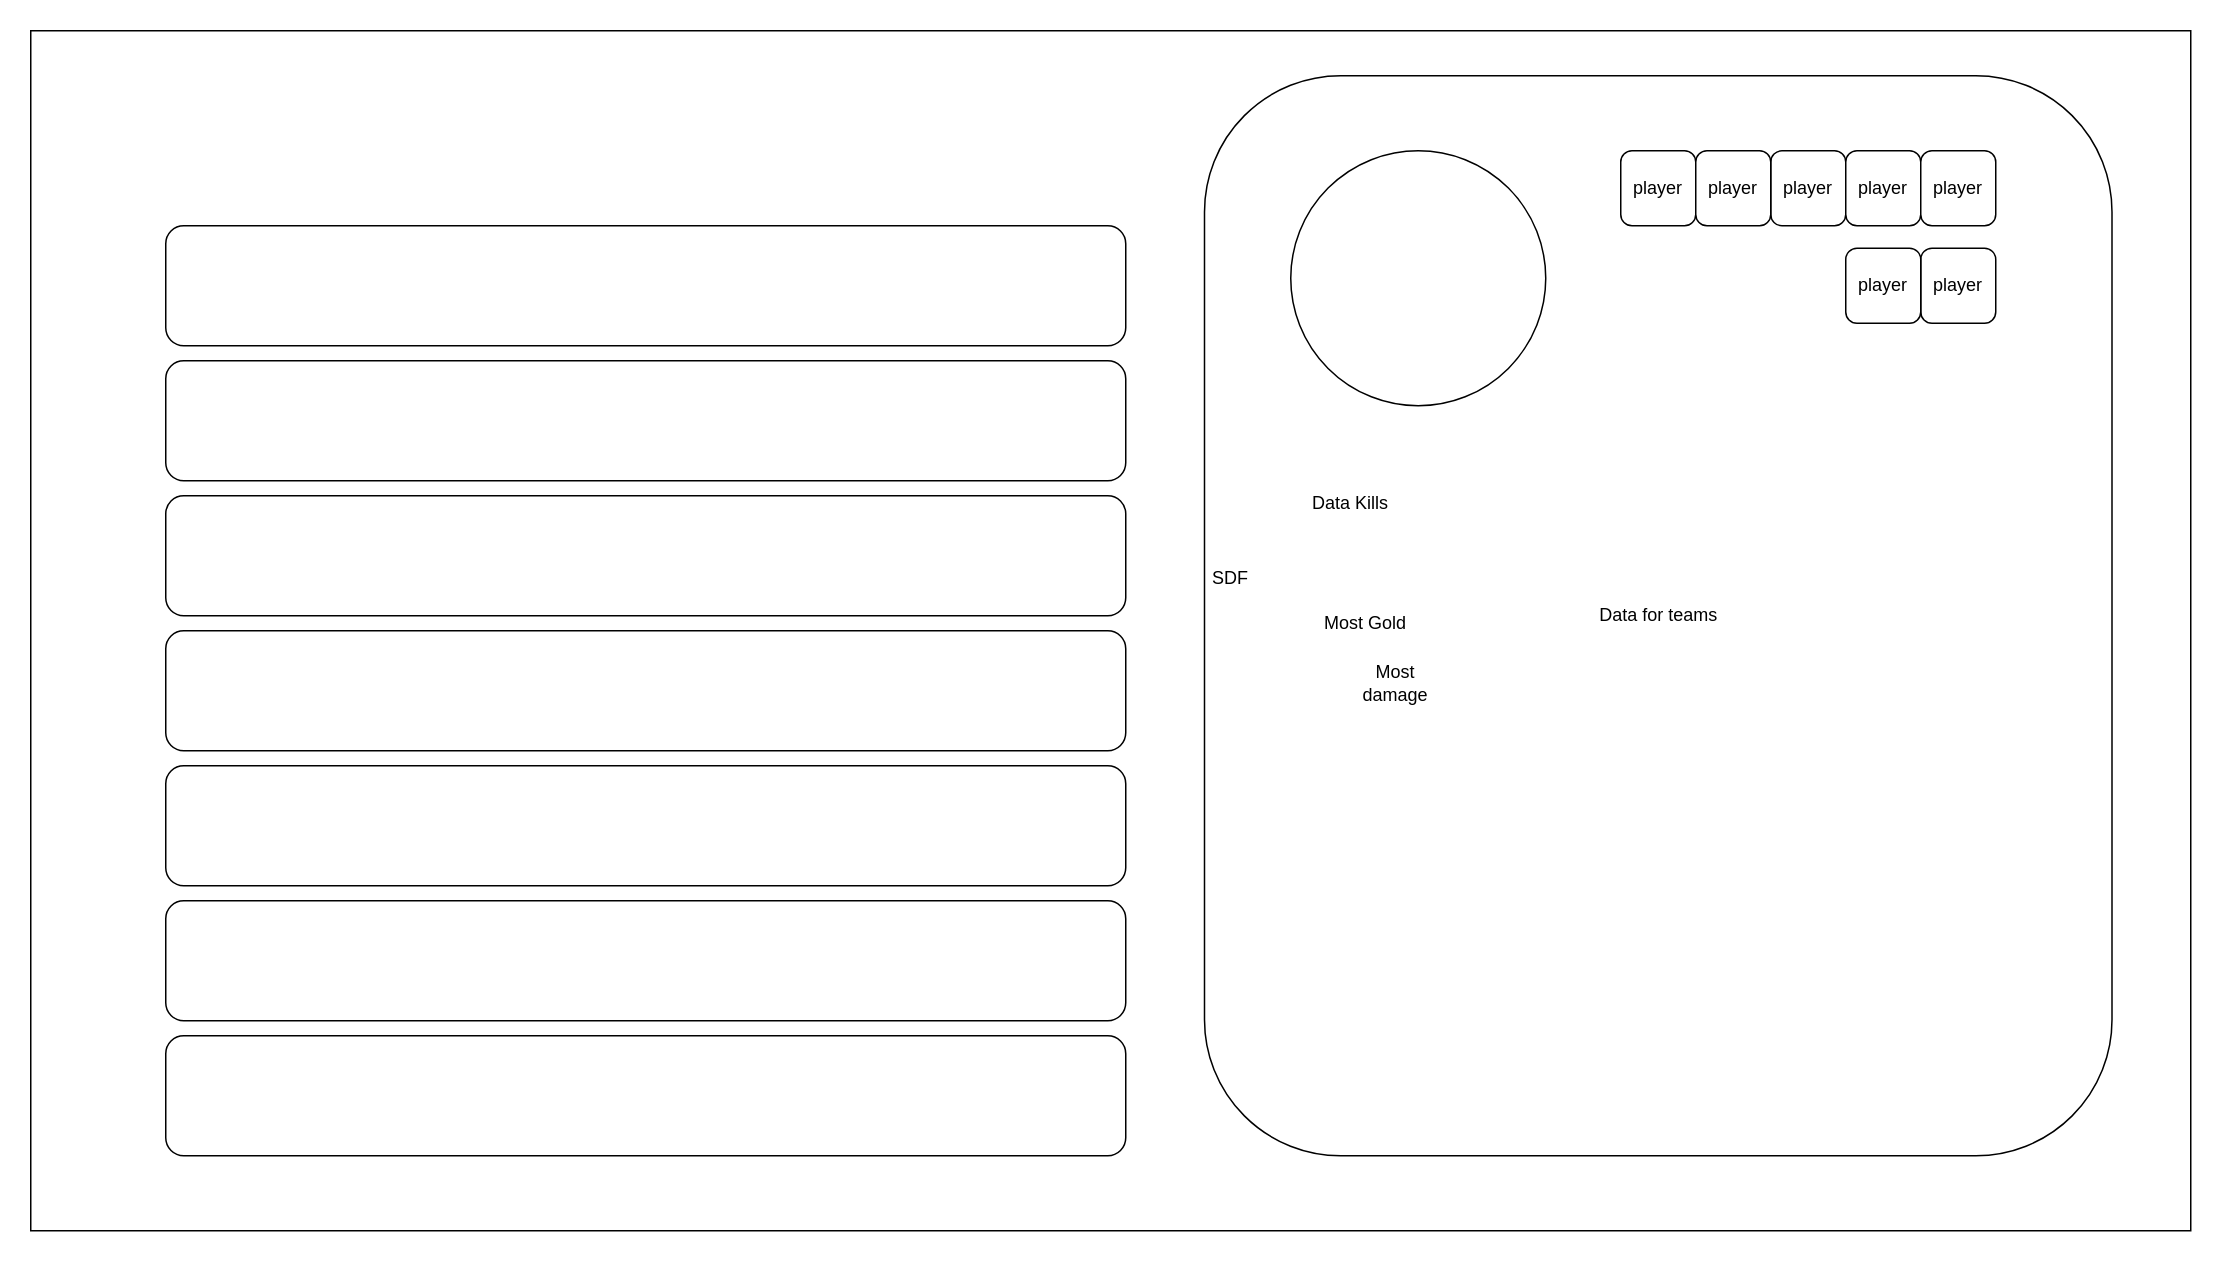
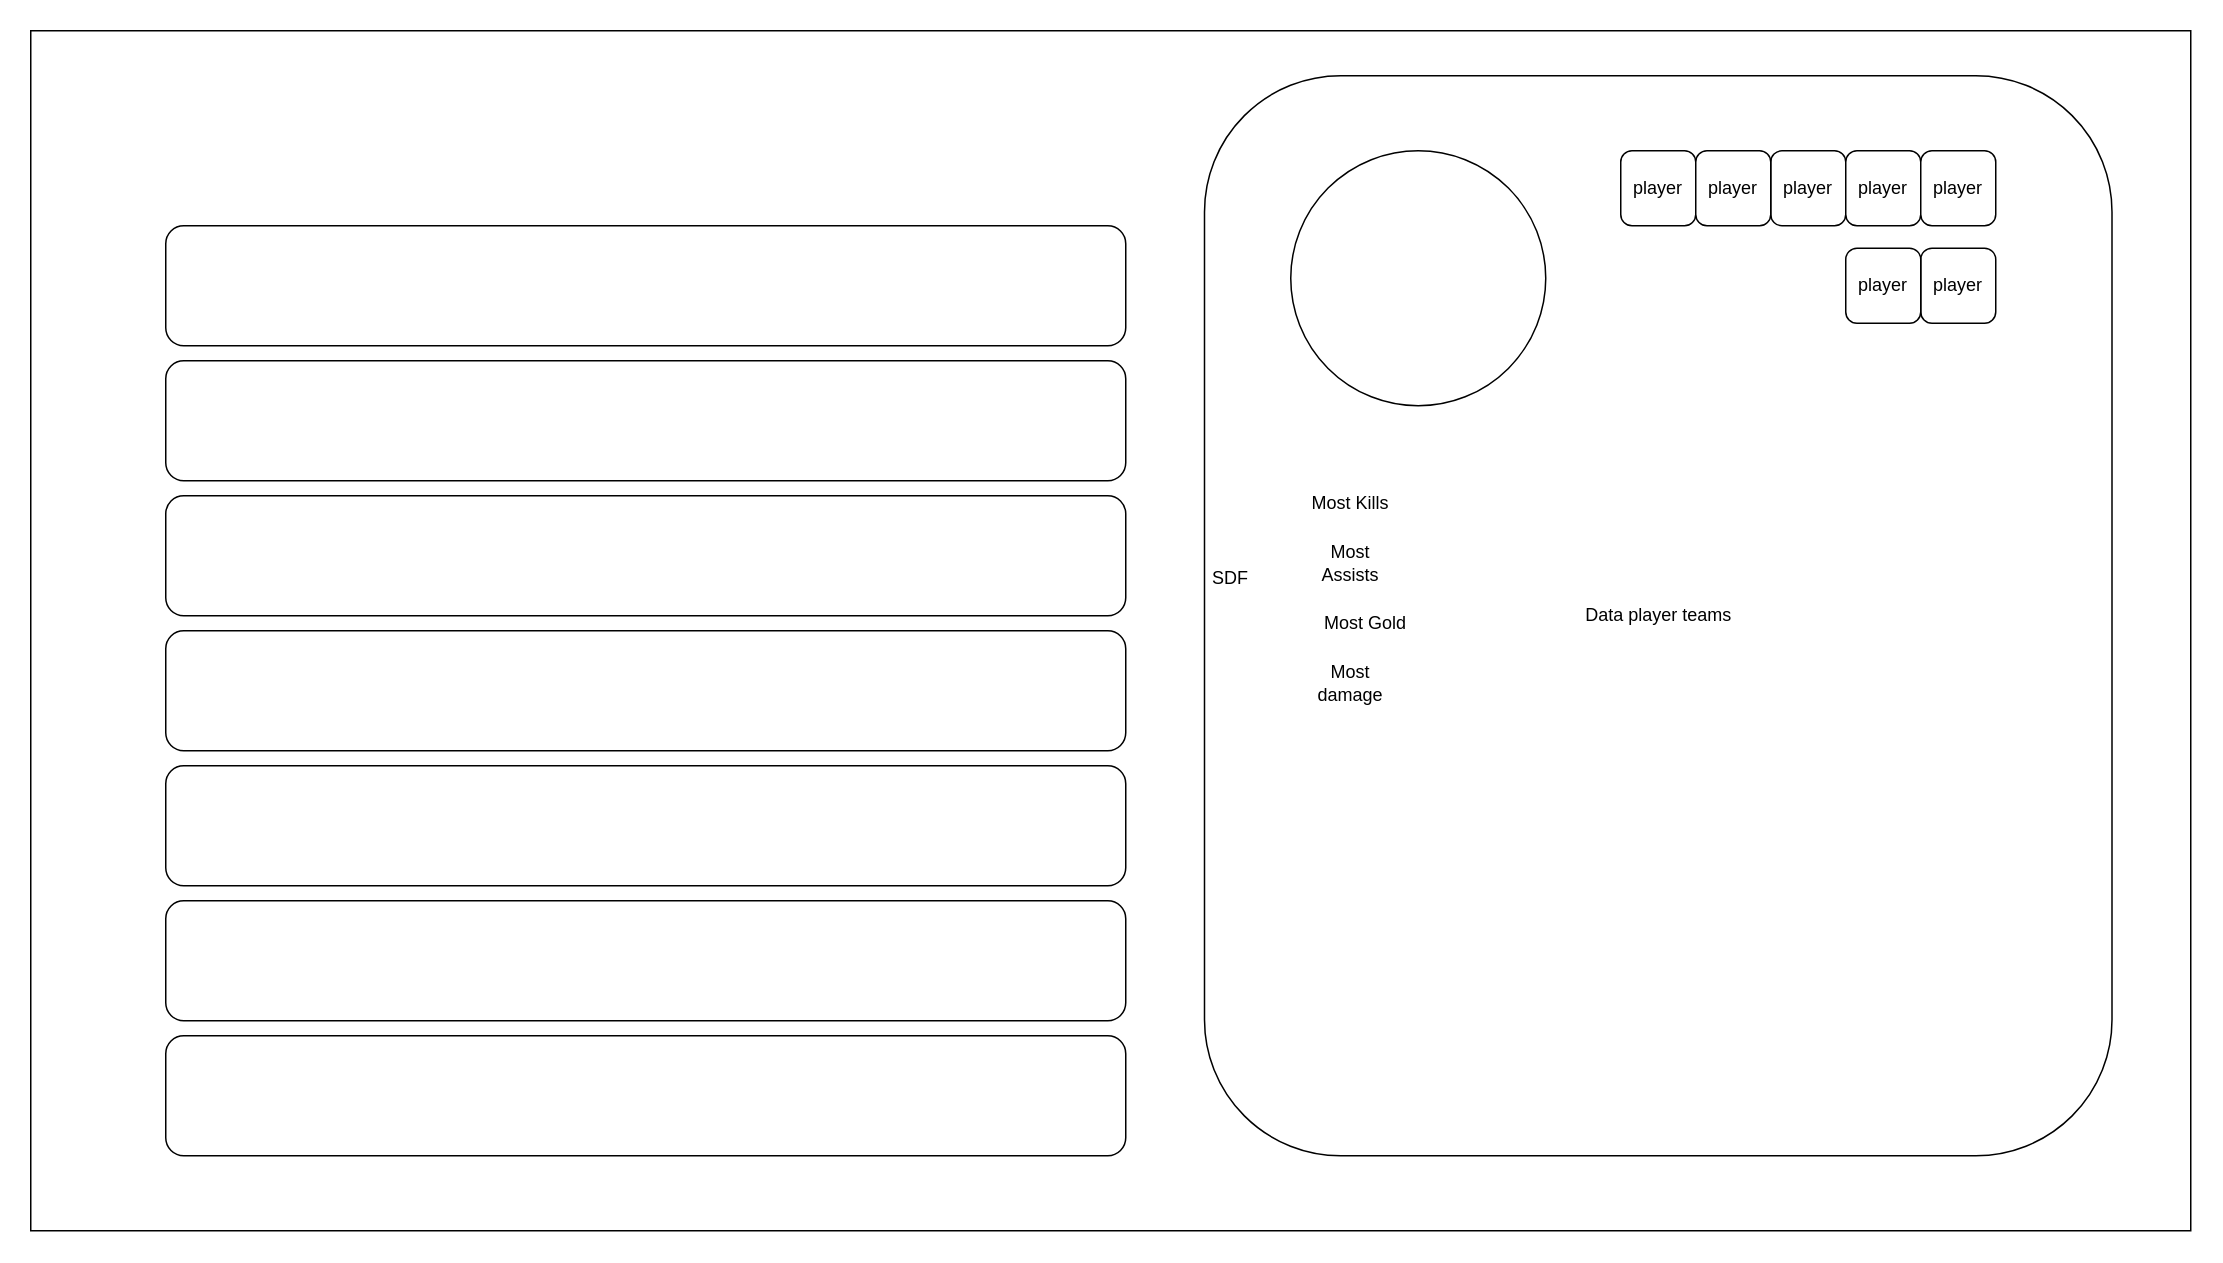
node "Data Kills": label "Data Kills" -> "Most Kills"
node "Most Assists": added
node "Data for teams": label "Data for teams" -> "Data player teams"
node "Most damage": moved (1396, 683) -> (1351, 683)
